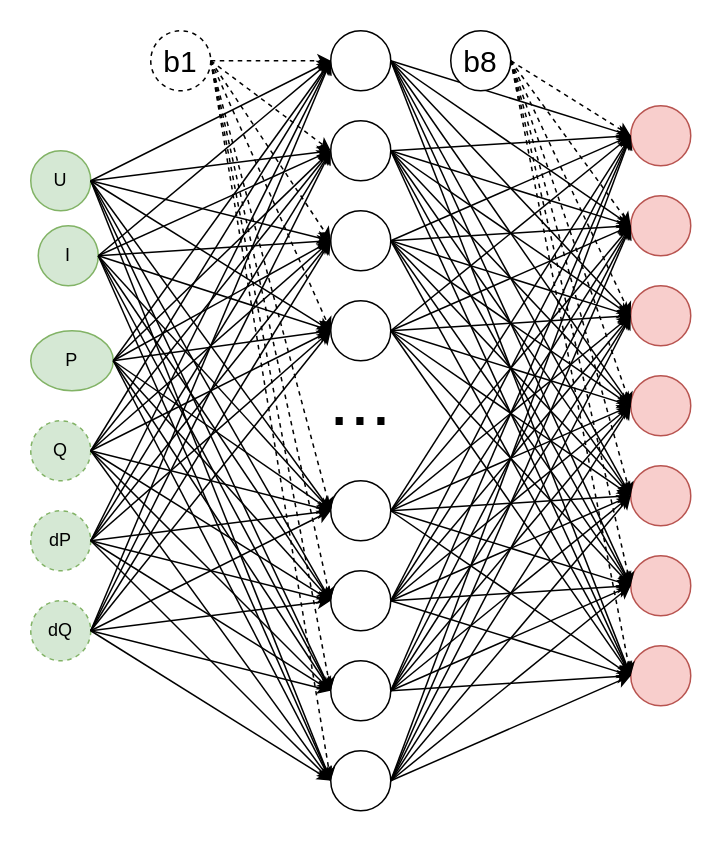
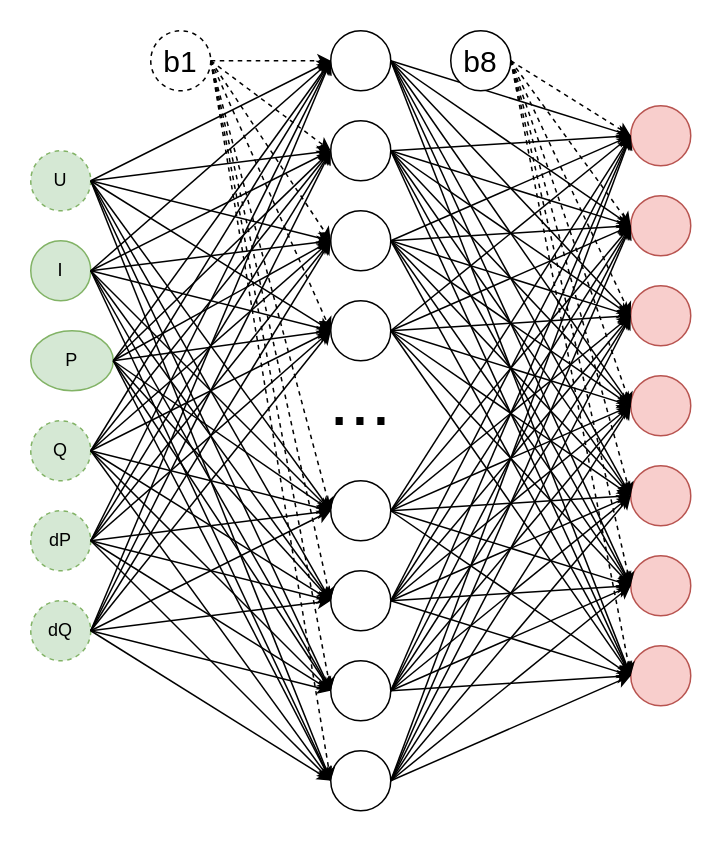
node "U": style solid -> dashed
node "I": moved (68, 256) -> (61, 271)
